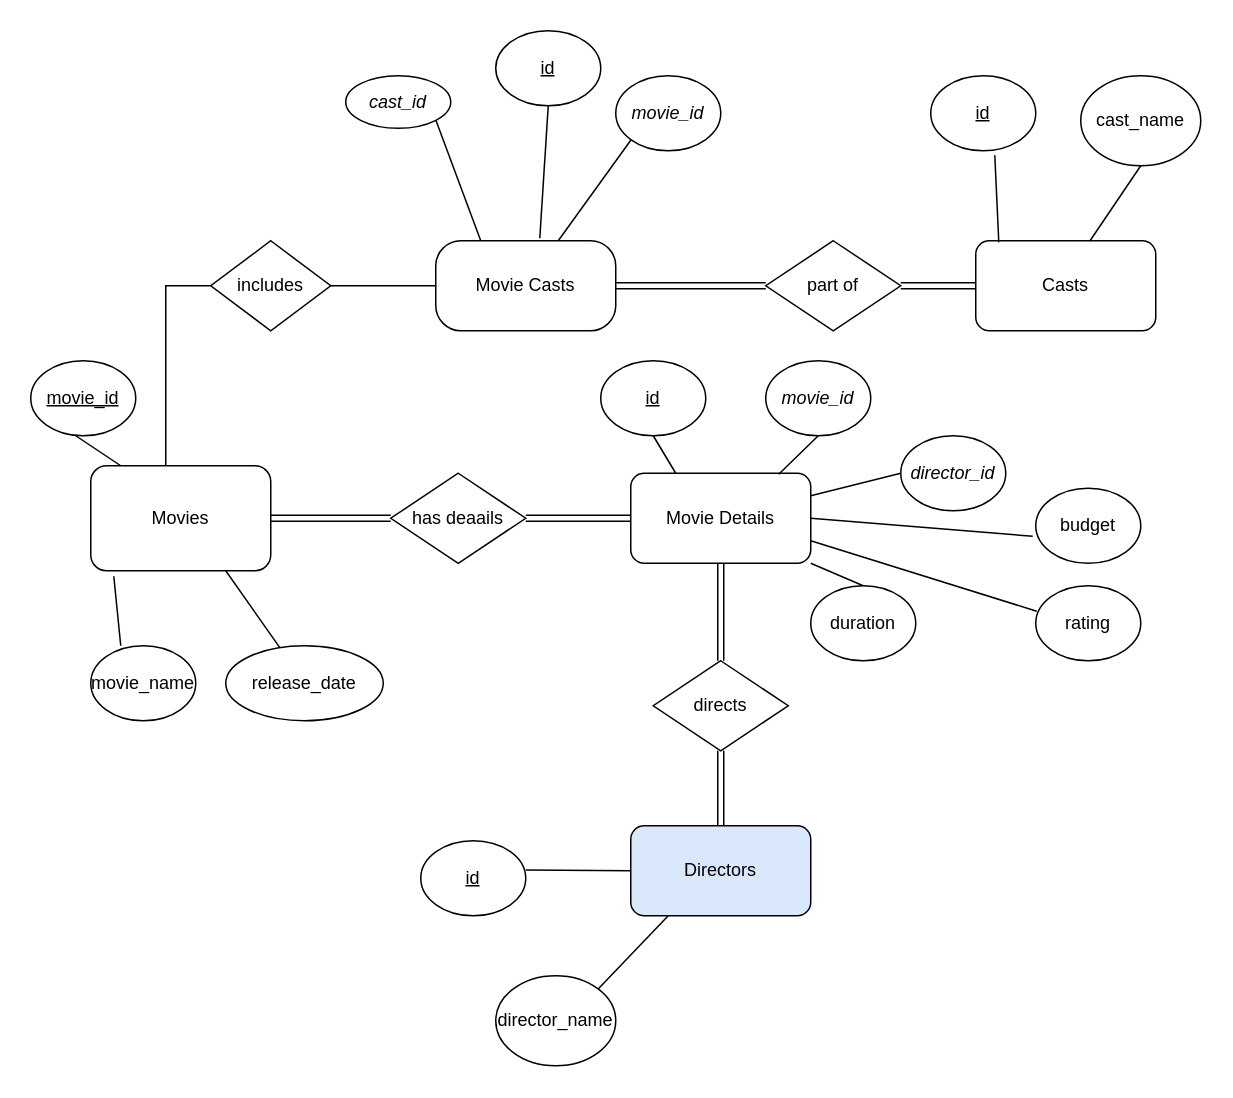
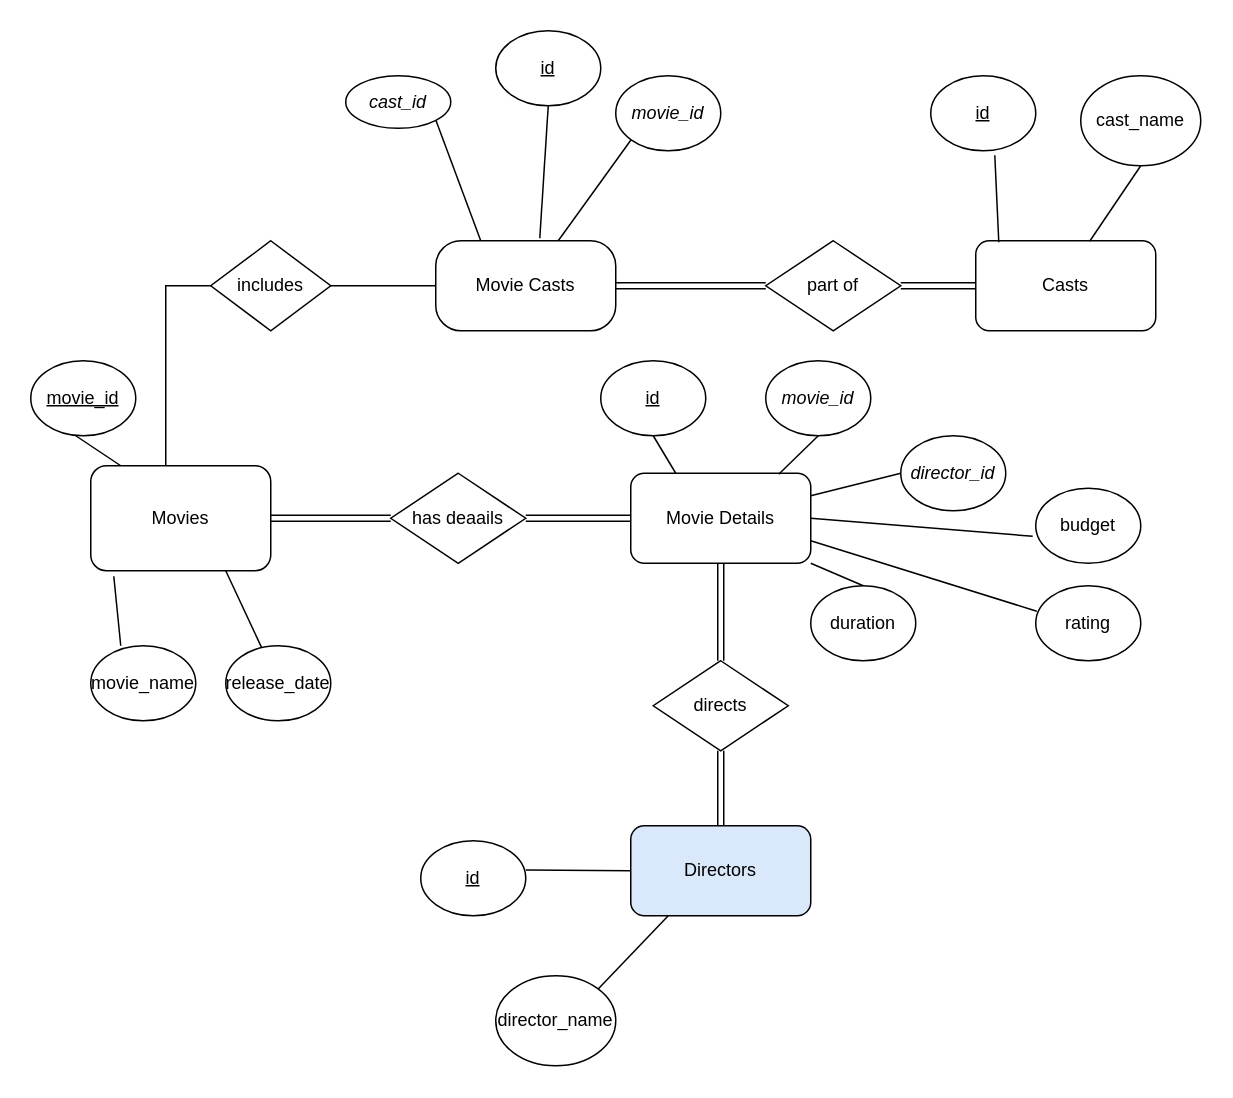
node "release_date": size 158x75 -> 105x75
